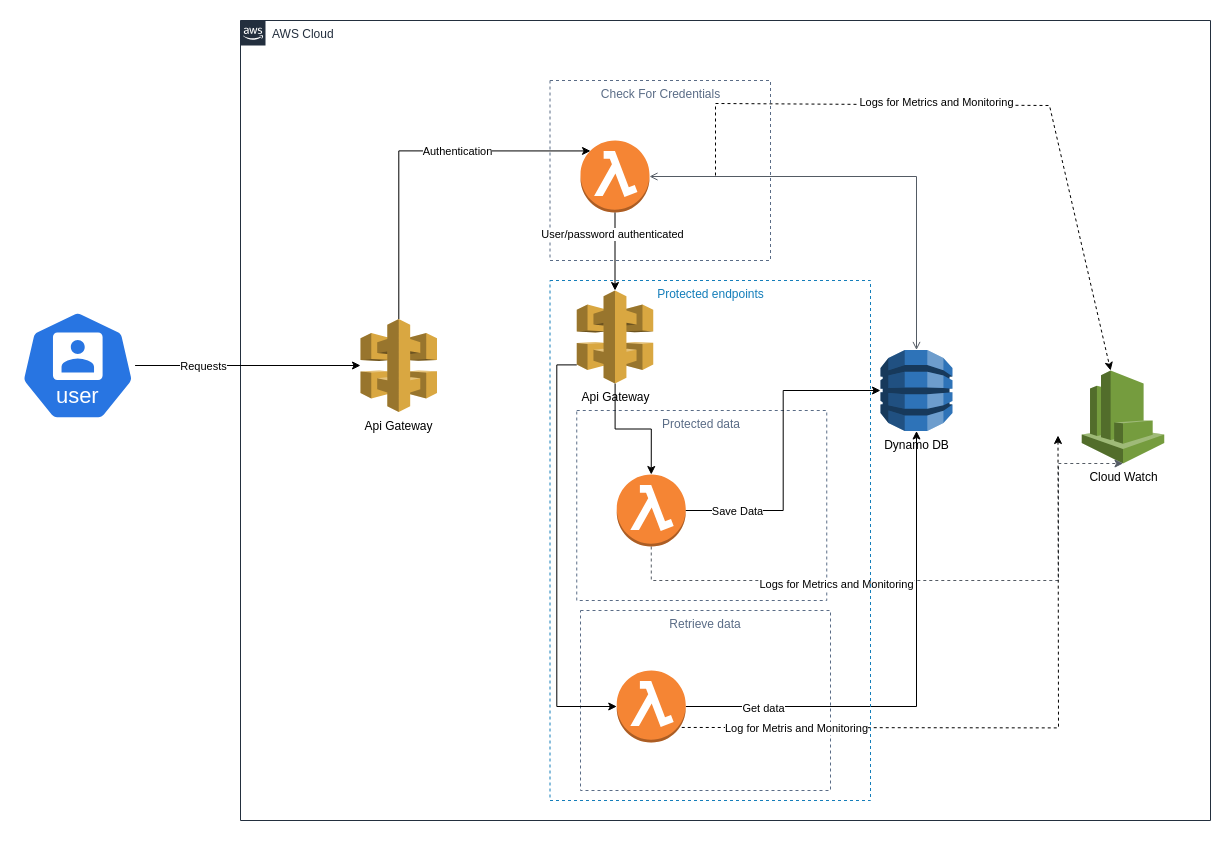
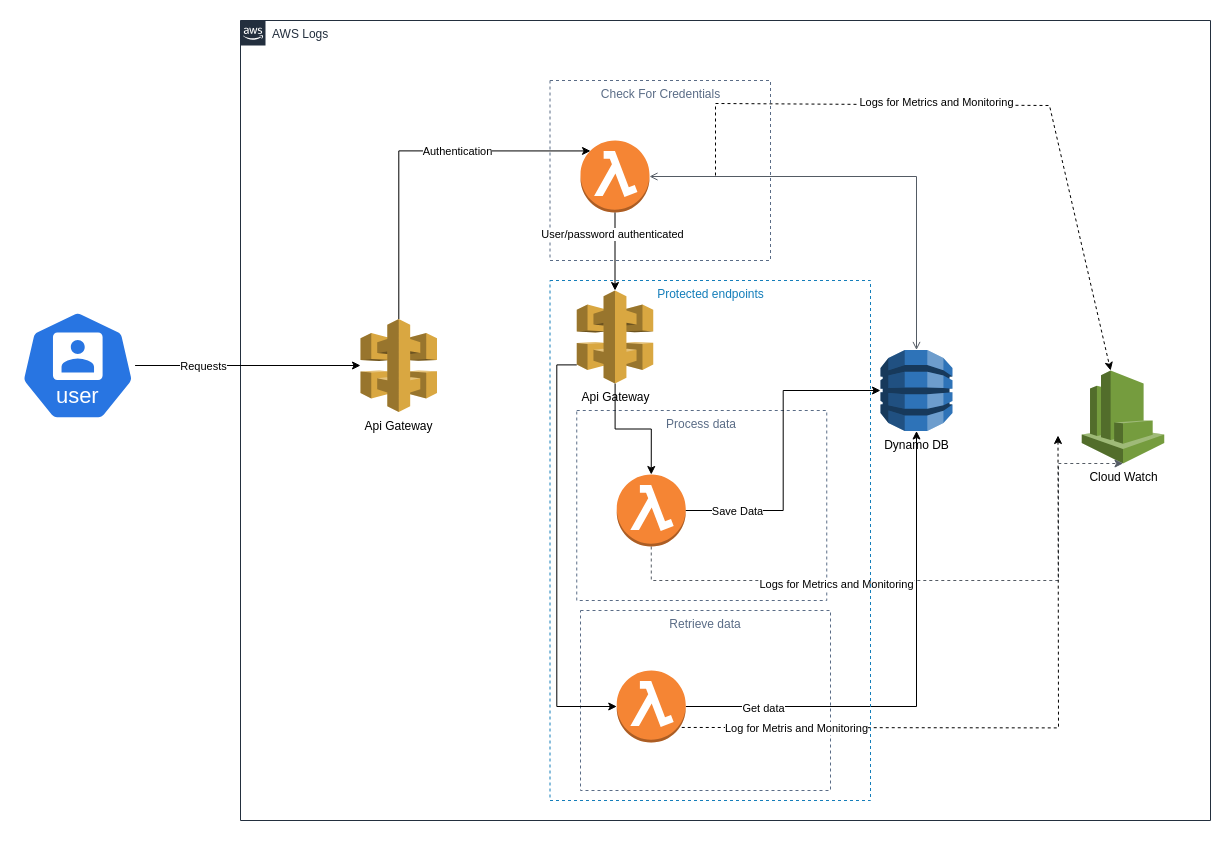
node "AWS Cloud": label "AWS Cloud" -> "AWS Logs"
node "Protected data": label "Protected data" -> "Process data"
